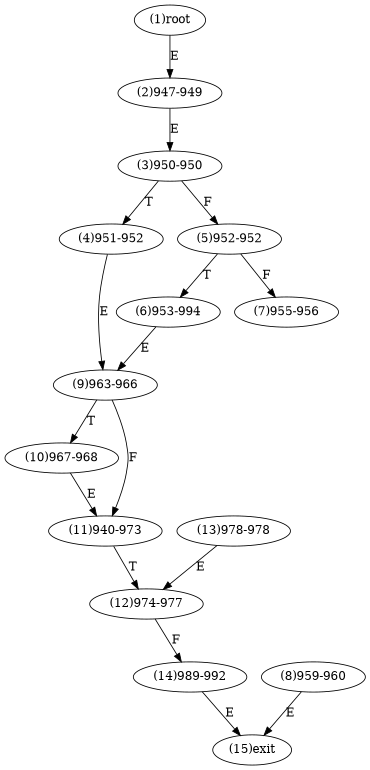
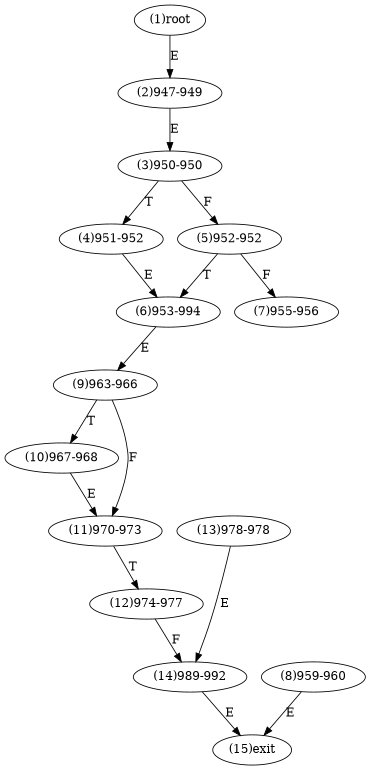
edge "(4)951-952" -> "(9)963-966": now "(4)951-952" -> "(6)953-994"
node "(11)940-973": label "(11)940-973" -> "(11)970-973"
edge "(13)978-978" -> "(12)974-977": now "(13)978-978" -> "(14)989-992"
